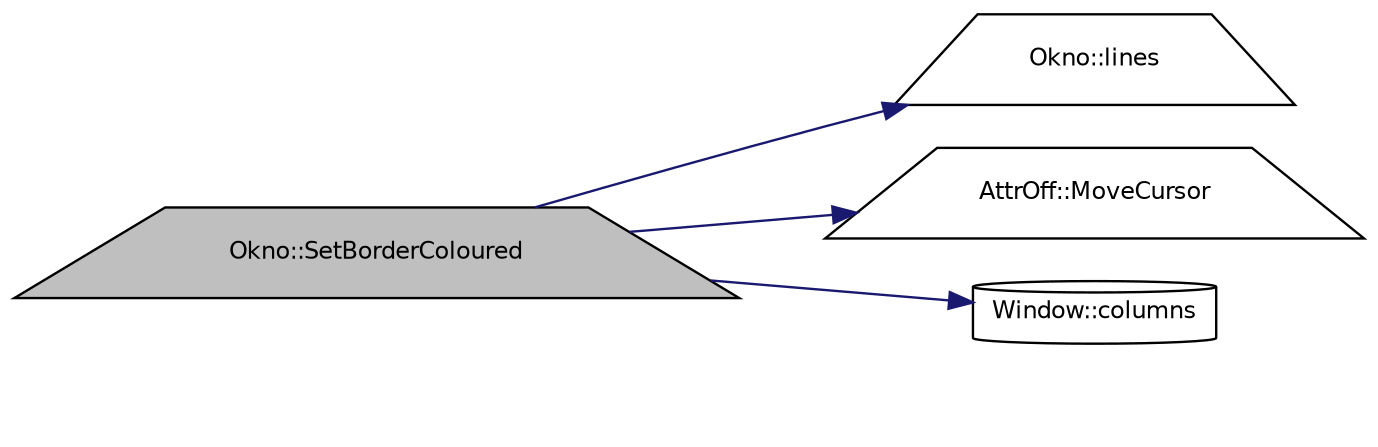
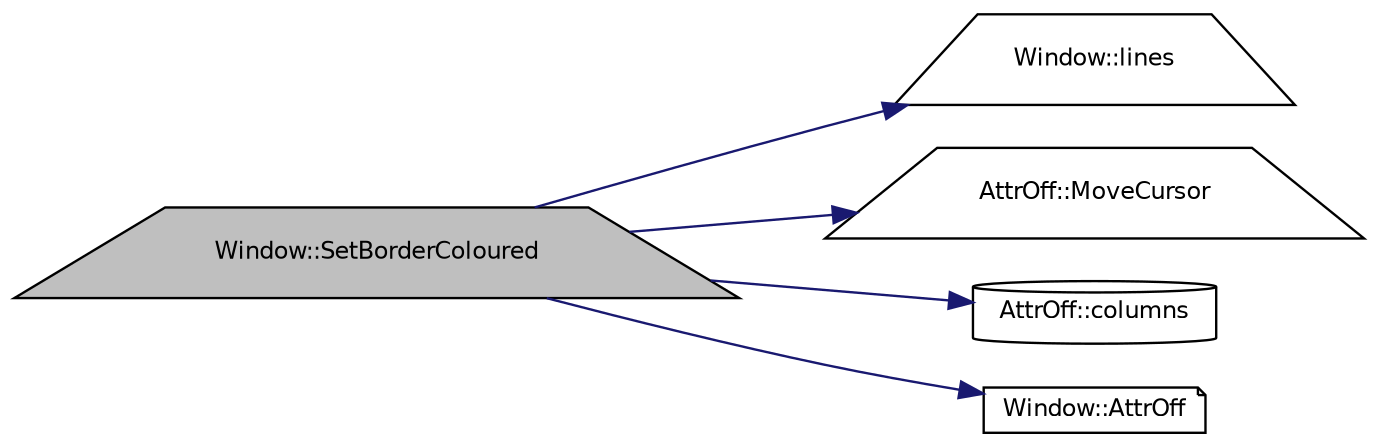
node "Okno::lines": label "Okno::lines" -> "Window::lines"
node "Okno::SetBorderColoured": label "Okno::SetBorderColoured" -> "Window::SetBorderColoured"
node "Window::columns": label "Window::columns" -> "AttrOff::columns"
node "Window::AttrOff": added
